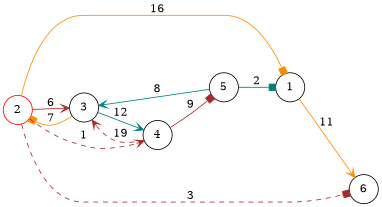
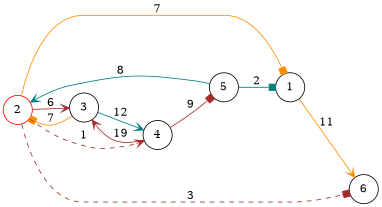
edge "2" -> "1": label "16" -> "7"
edge "5" -> "3": now "5" -> "2"
edge "4" -> "3": style dashed -> solid
